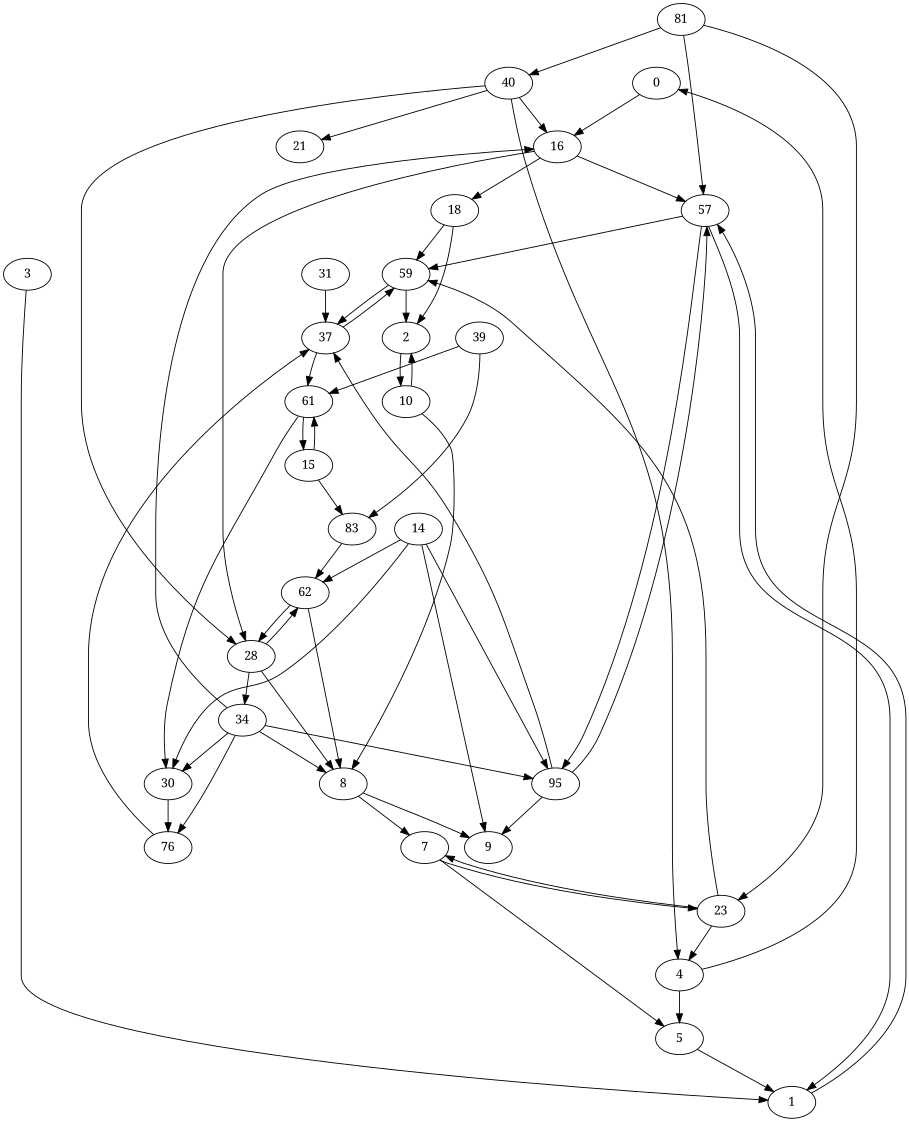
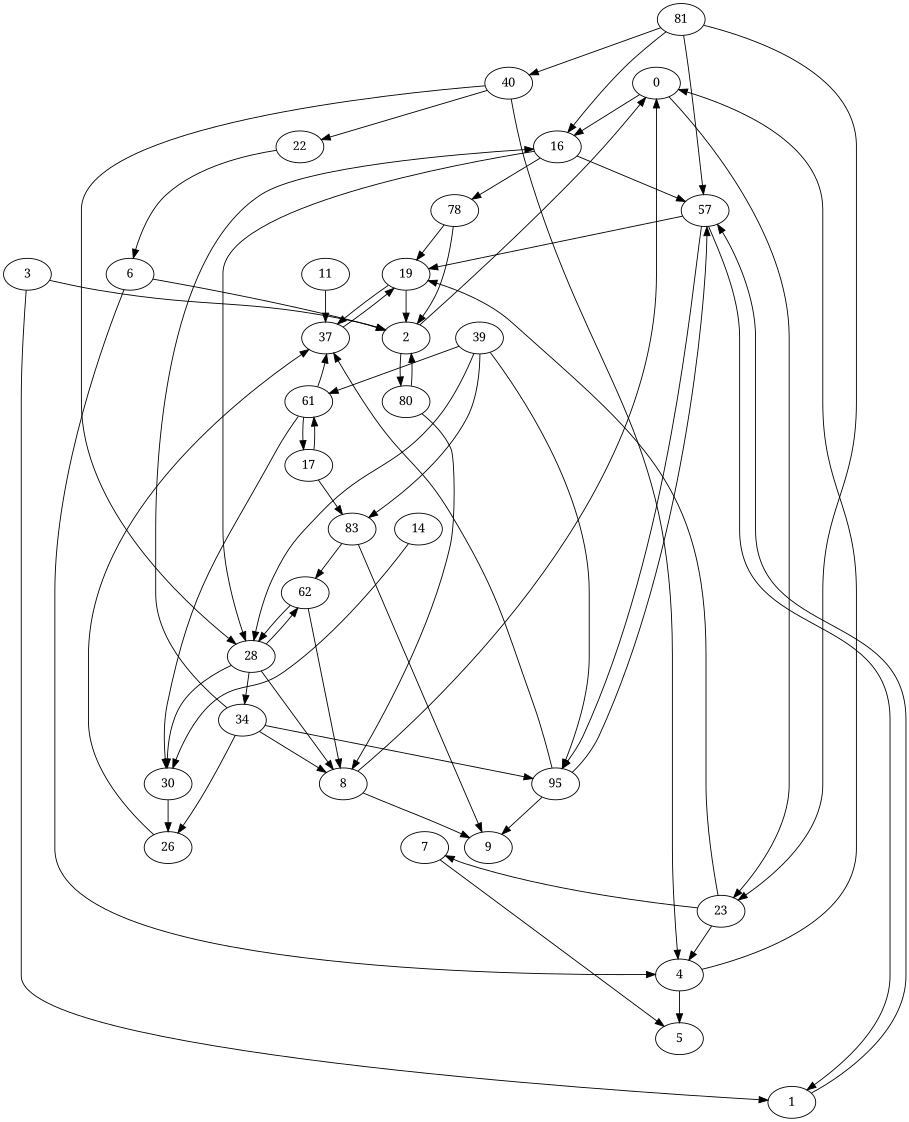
edge "40" -> "16": now "81" -> "16"
node "21": label "21" -> "22"
node "18": label "18" -> "78"
edge "2" -> "0": added
node "6": added
node "31": label "31" -> "11"
node "59": label "59" -> "19"
edge "3" -> "2": added
edge "37" -> "61": reversed
node "10": label "10" -> "80"
node "15": label "15" -> "17"
edge "39" -> "28": added
edge "14" -> "62": removed
edge "14" -> "95": now "39" -> "95"
edge "14" -> "9": now "83" -> "9"
edge "34" -> "30": now "28" -> "30"
edge "8" -> "7": now "8" -> "0"
node "76": label "76" -> "26"
edge "7" -> "23": now "0" -> "23"
edge "5" -> "1": removed
